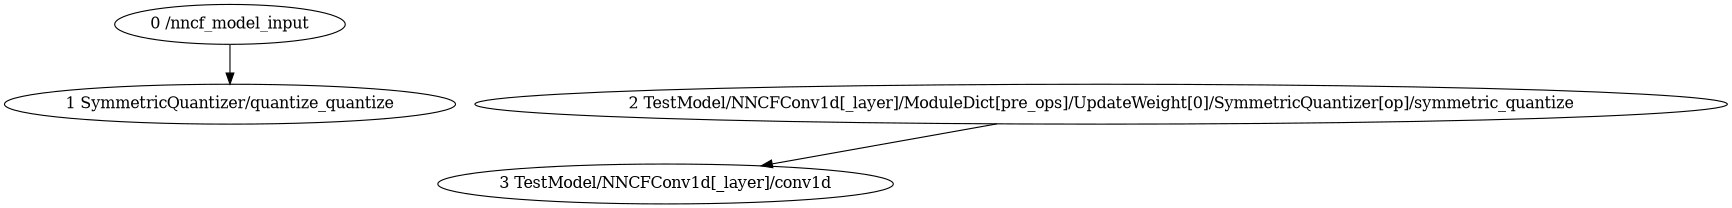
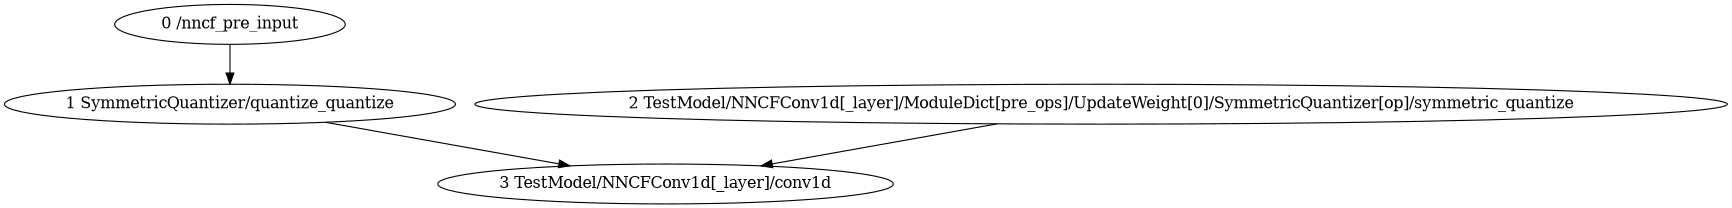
node "0 /nncf_model_input": label "0 /nncf_model_input" -> "0 /nncf_pre_input"
edge "1 SymmetricQuantizer/quantize_quantize" -> "3 TestModel/NNCFConv1d[_layer]/conv1d": added
